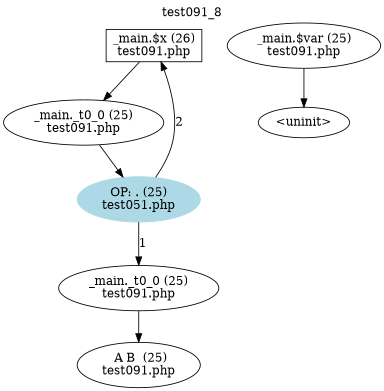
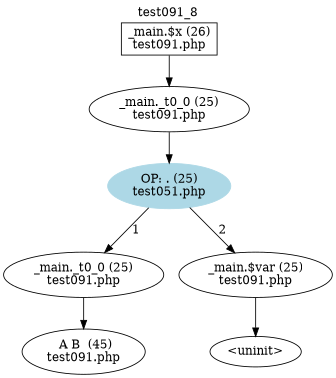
edge "OP: . (25) test051.php" -> "_main.$x (26) test091.php": now "OP: . (25) test051.php" -> "_main.$var (25) test091.php"
node "A B  (25) test091.php": label "A B  (25) test091.php" -> "A B  (45) test091.php"
